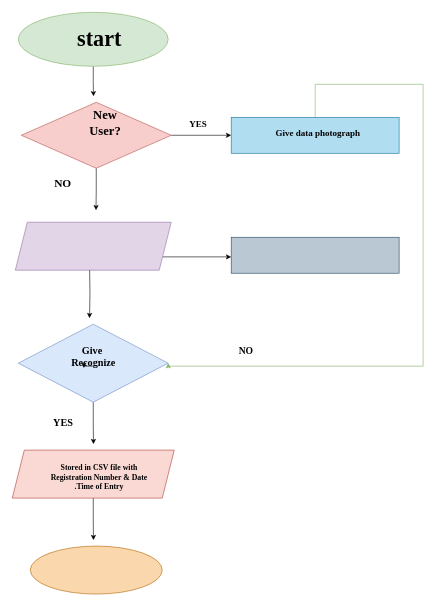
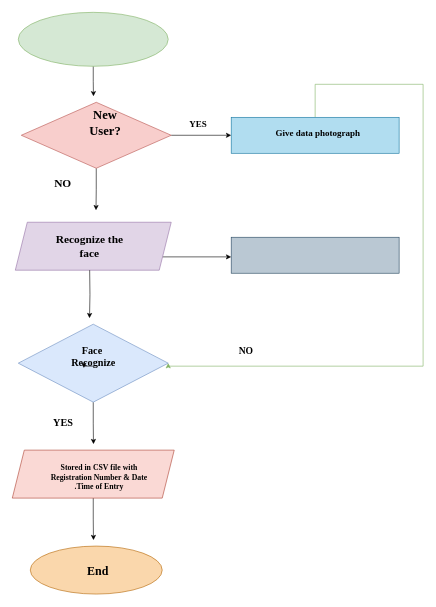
node "start": removed
node "Recognize the face": added
node "Give Recognize": label "Give Recognize" -> "Face Recognize"
node "End": added
